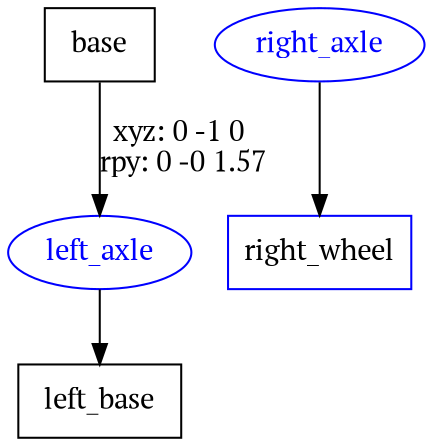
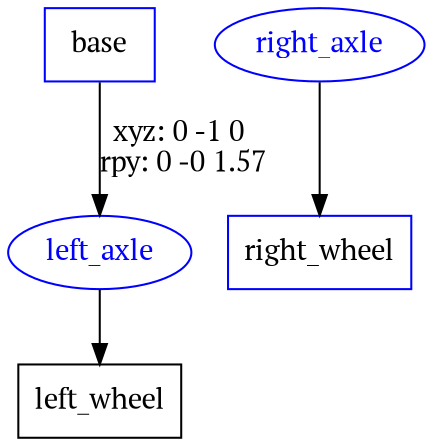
node "base": color black -> blue
node "left_base": label "left_base" -> "left_wheel"
